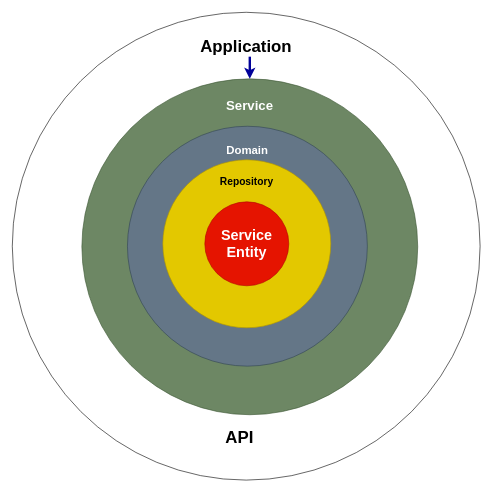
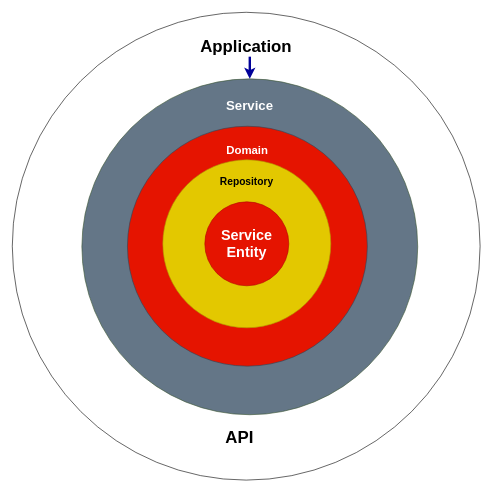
node "Service": fillcolor #6d8764 -> #647687
node "Domain": fillcolor #647687 -> #e51400
